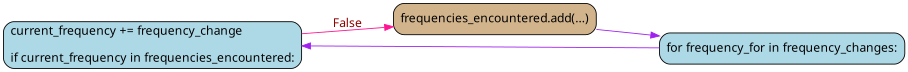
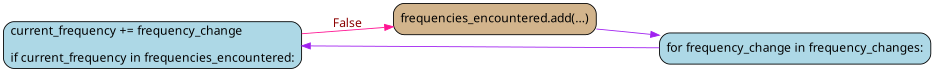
node "for frequency_for in frequency_changes:": label "for frequency_for in frequency_changes:" -> "for frequency_change in frequency_changes:"
